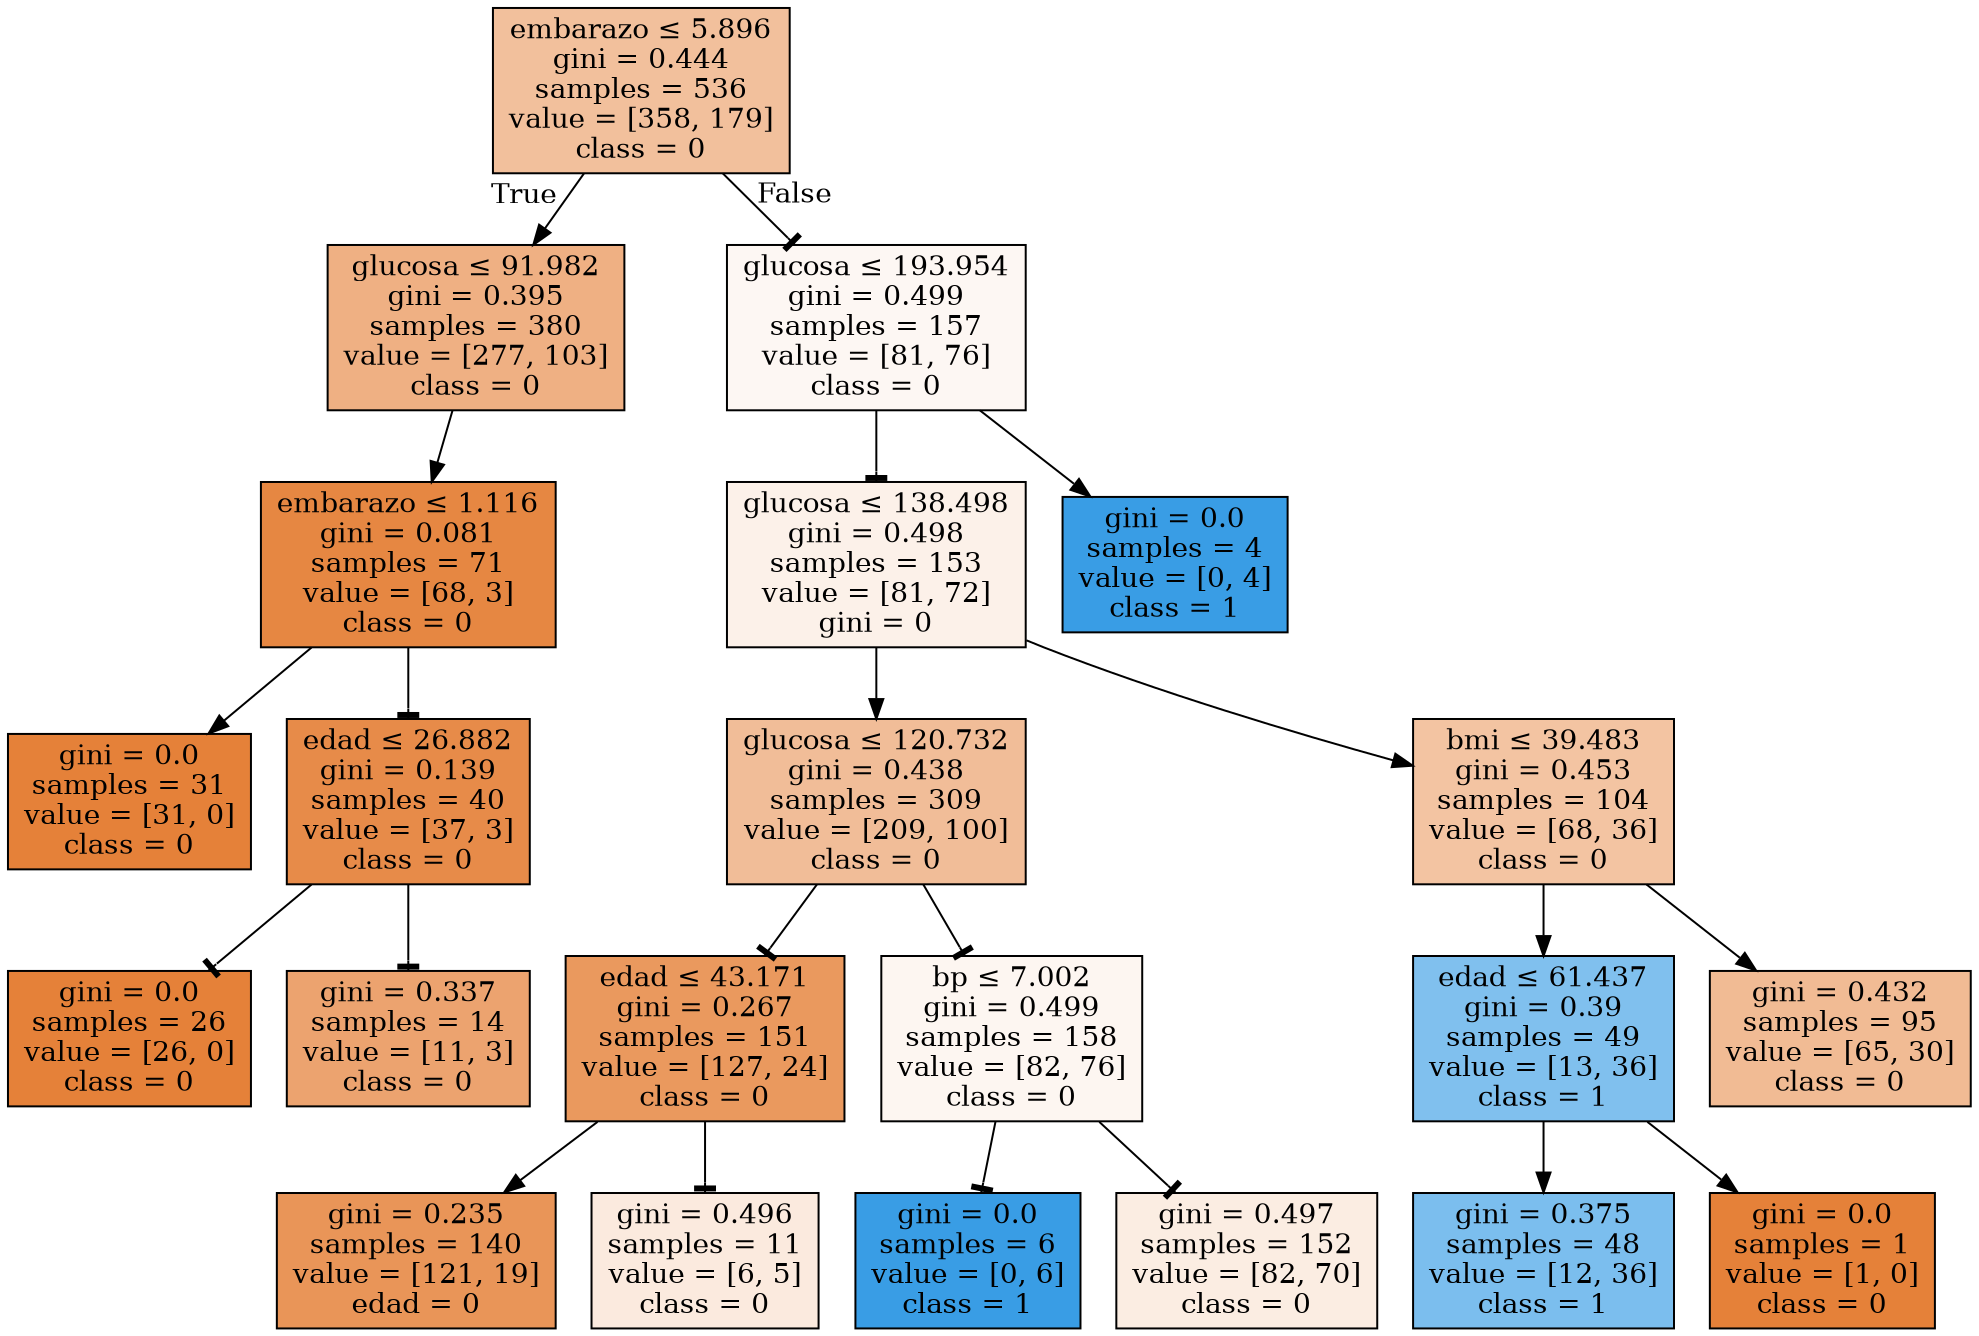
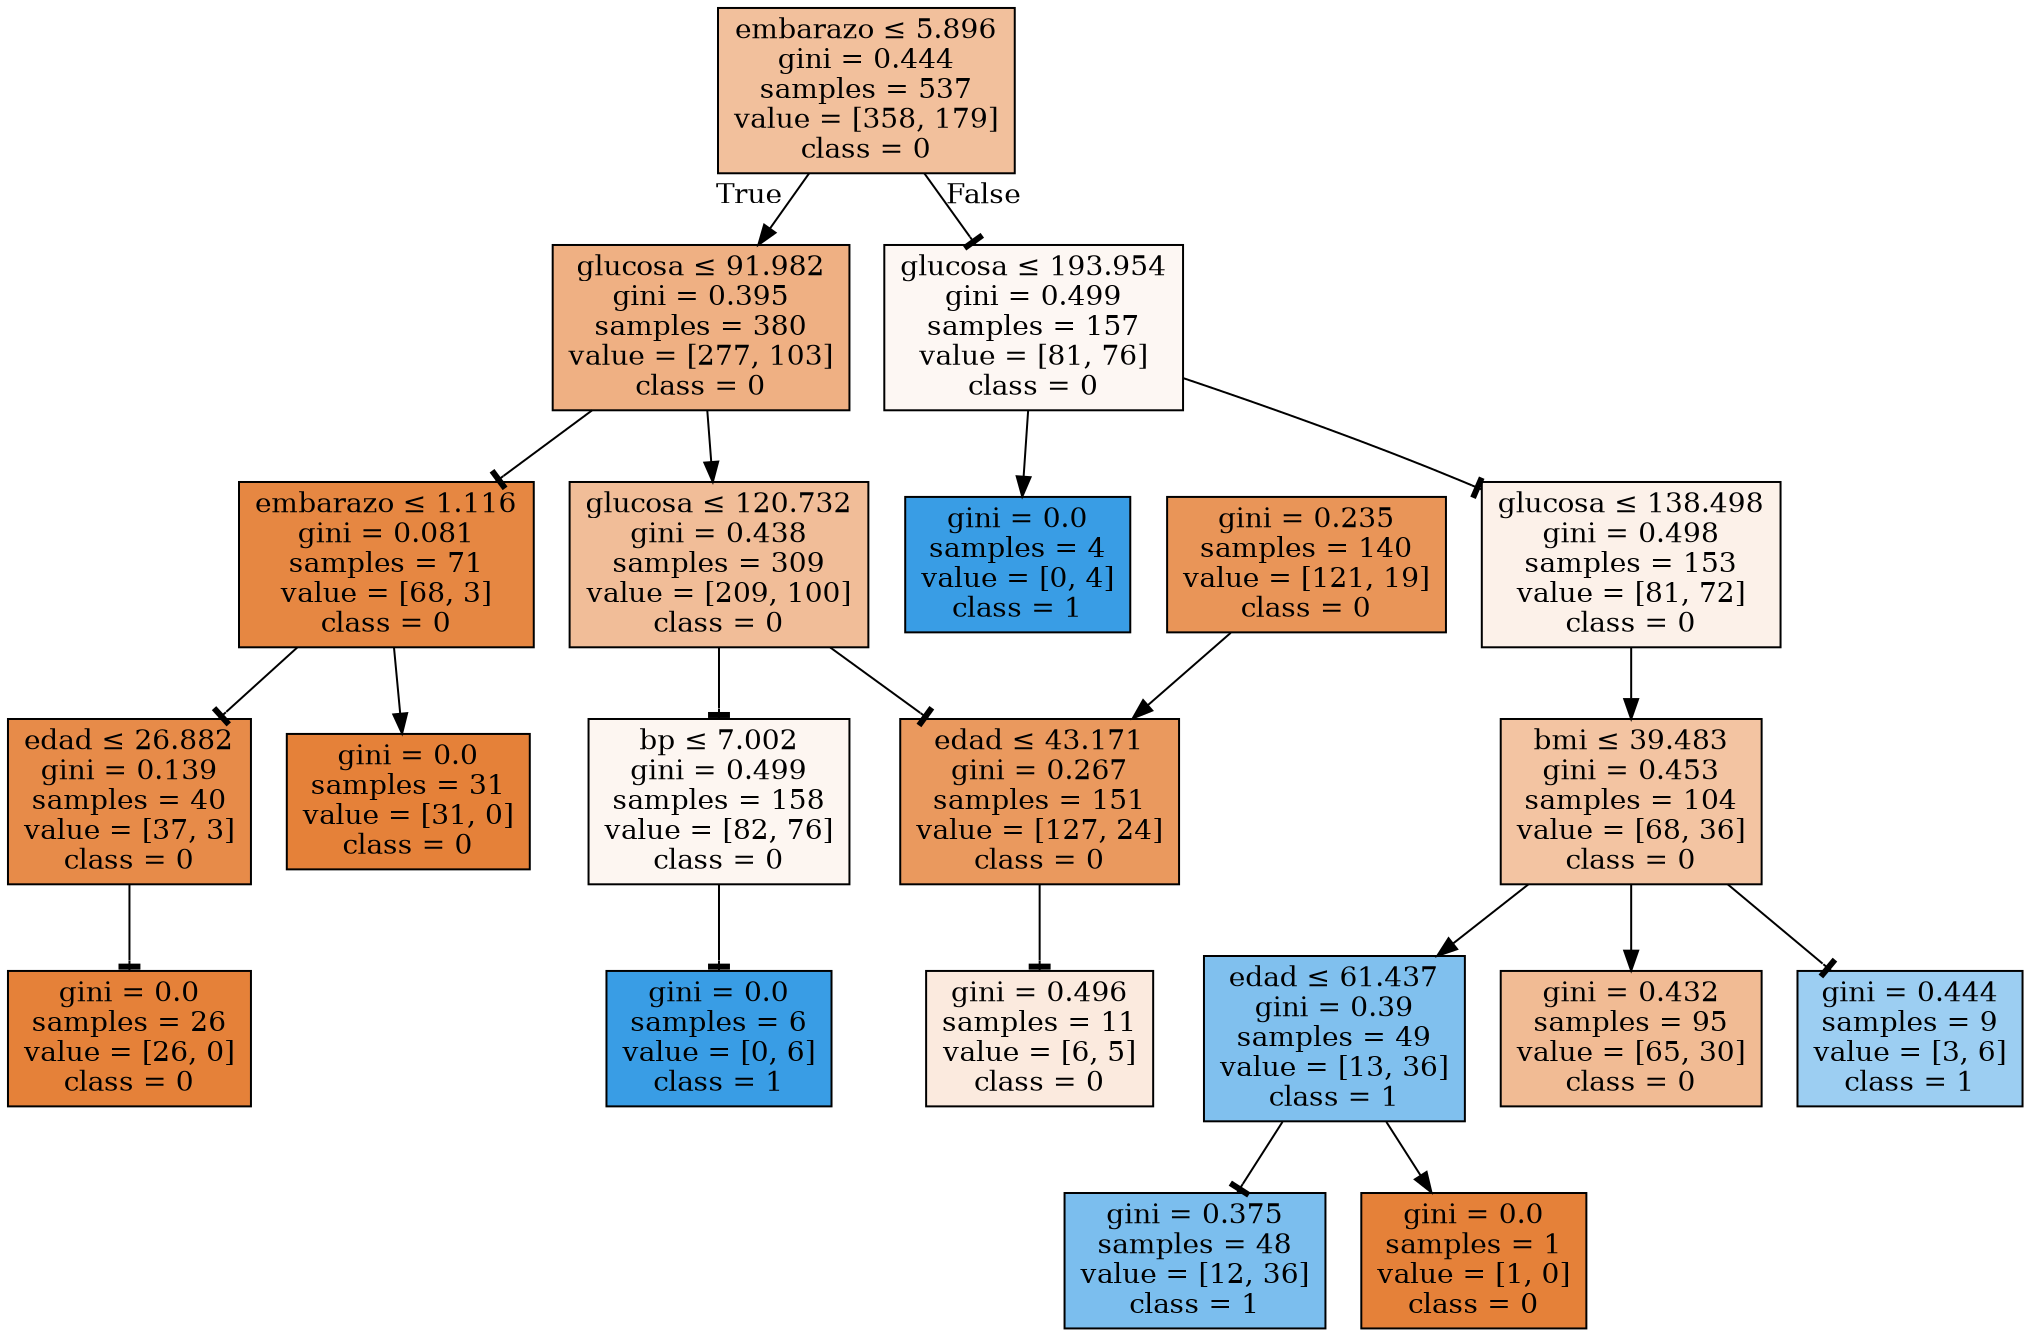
node "embarazo ≤ 5.896": text "samples = 536" -> "samples = 537"
edge "glucosa ≤ 91.982" -> "embarazo ≤ 1.116": arrowhead normal -> tee
node "glucosa ≤ 138.498": text "gini = 0" -> "class = 0"
edge "glucosa ≤ 138.498" -> "glucosa ≤ 120.732": now "glucosa ≤ 91.982" -> "glucosa ≤ 120.732"
node "gini = 0.337": removed
node "gini = 0.444": added
edge "edad ≤ 61.437" -> "gini = 0.375": arrowhead normal -> tee
edge "edad ≤ 43.171" -> "gini = 0.235": reversed
node "gini = 0.497": removed
node "gini = 0.235": text "edad = 0" -> "class = 0"
